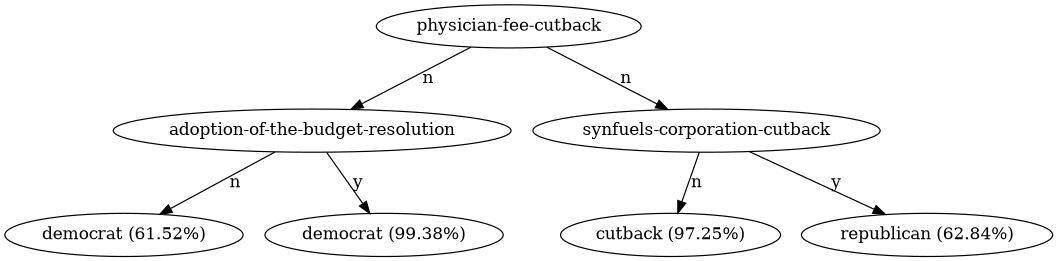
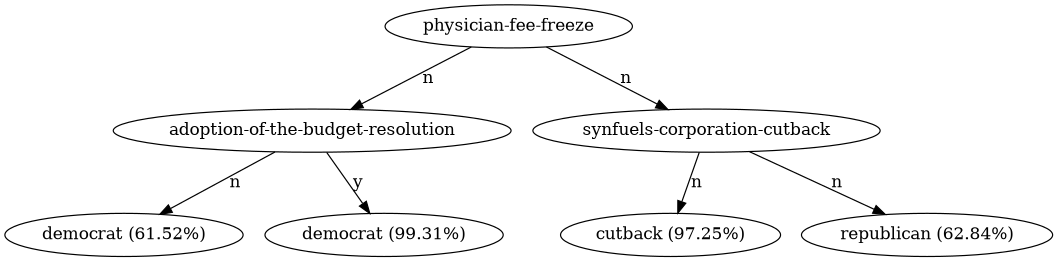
node "physician-fee-cutback": label "physician-fee-cutback" -> "physician-fee-freeze"
edge "synfuels-corporation-cutback" -> "republican (62.84%)": label "y" -> "n"
node "democrat (99.38%)": label "democrat (99.38%)" -> "democrat (99.31%)"
